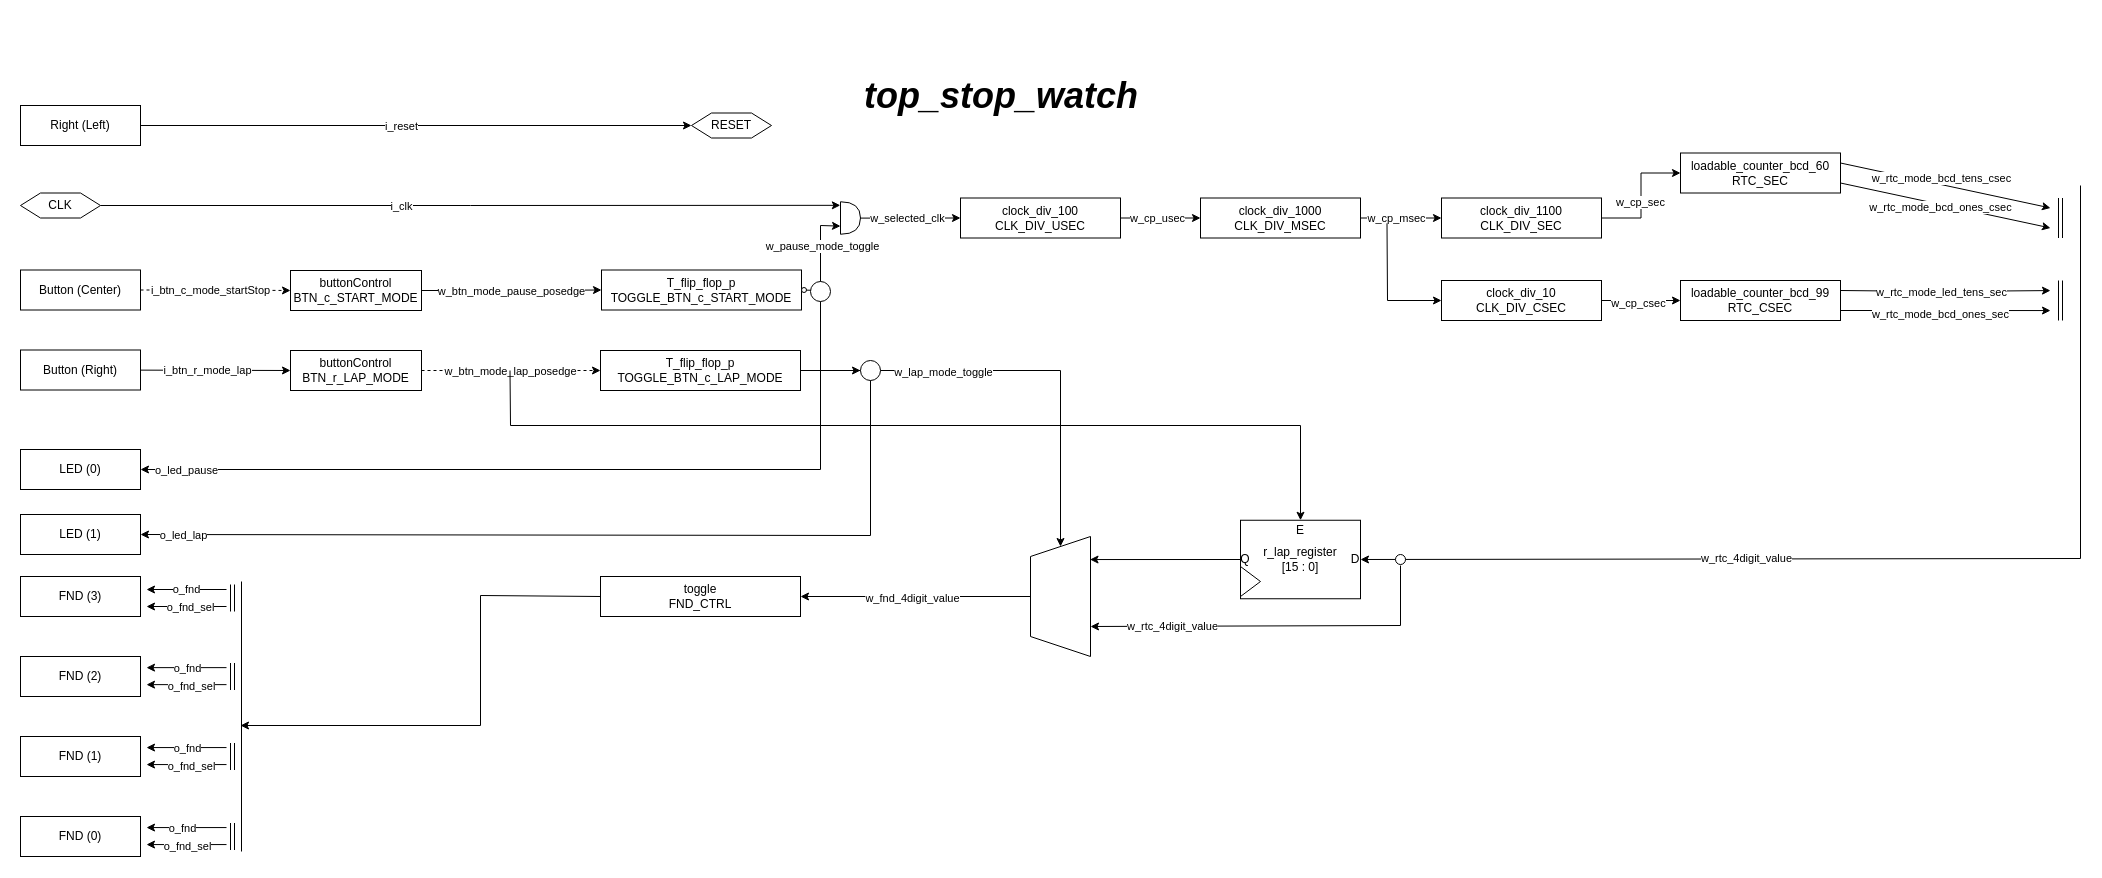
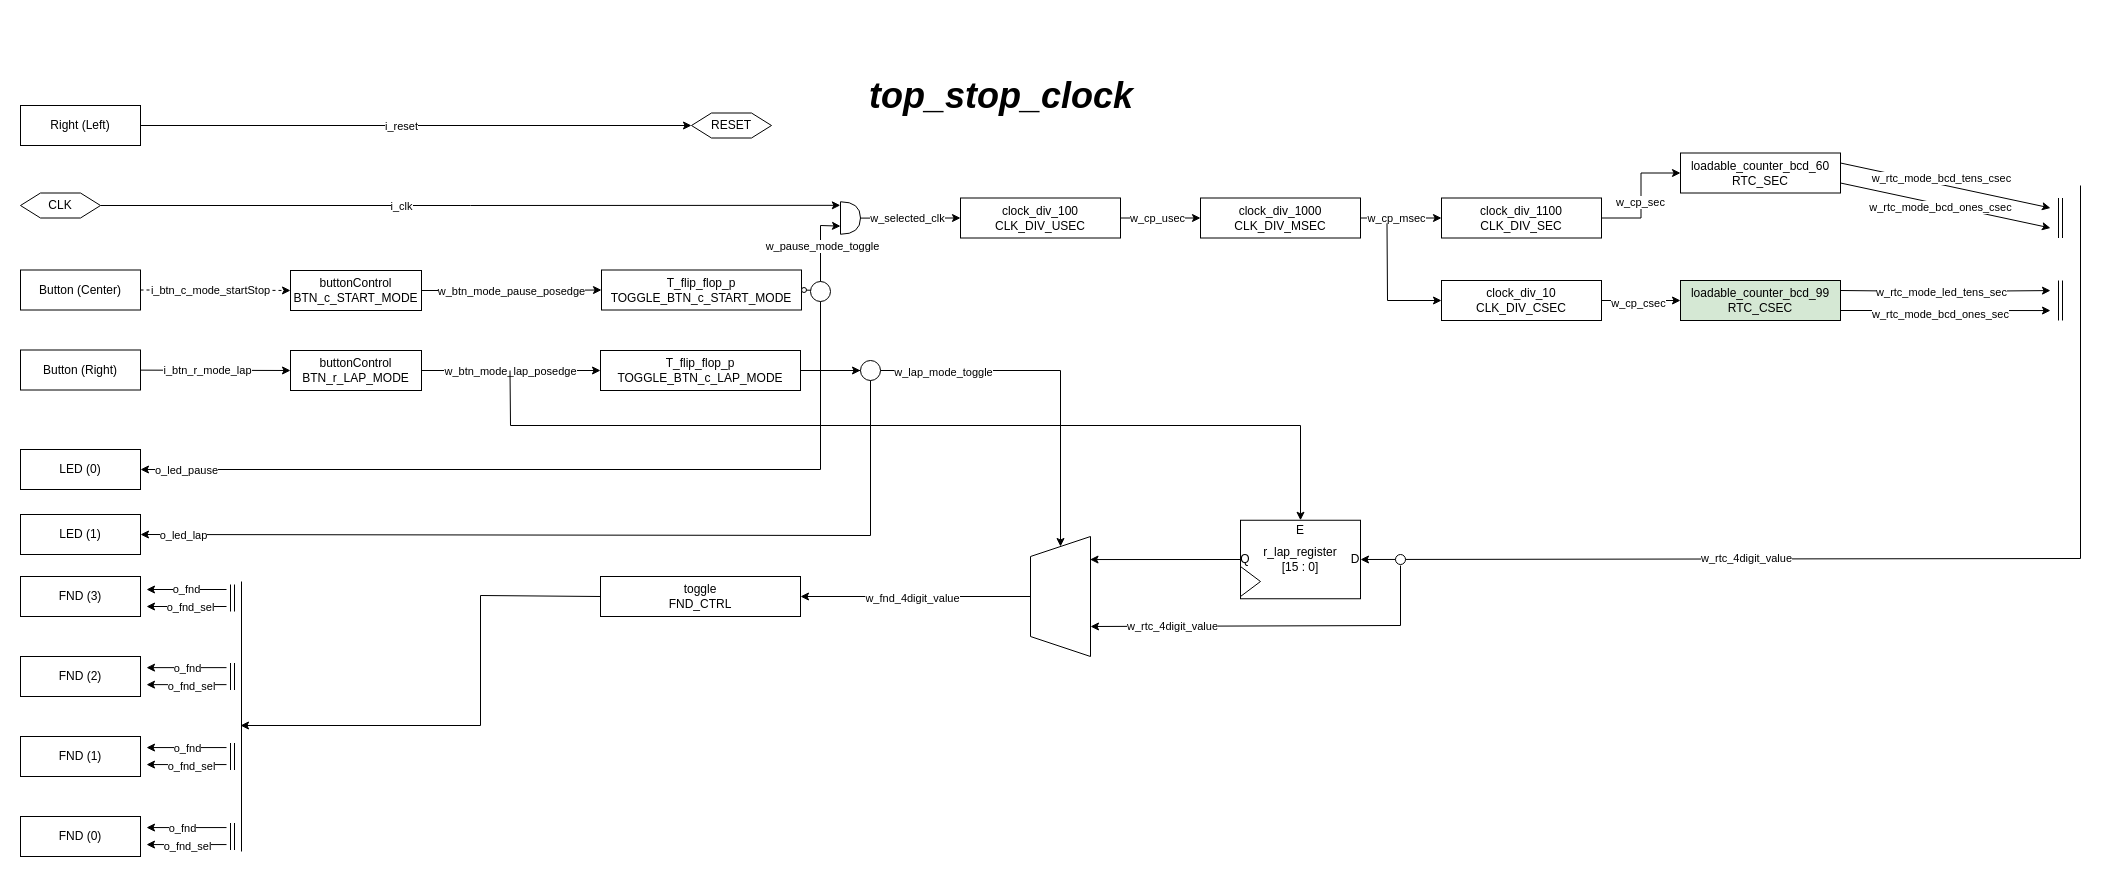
node "top_stop_watch": label "top_stop_watch" -> "top_stop_clock"
node "loadable_counter_bcd_99 RTC_CSEC": fillcolor #ffffff -> #d5e8d4
edge "buttonControl BTN_r_LAP_MODE" -> "T_flip_flop_p TOGGLE_BTN_c_LAP_MODE": style dashed -> solid
